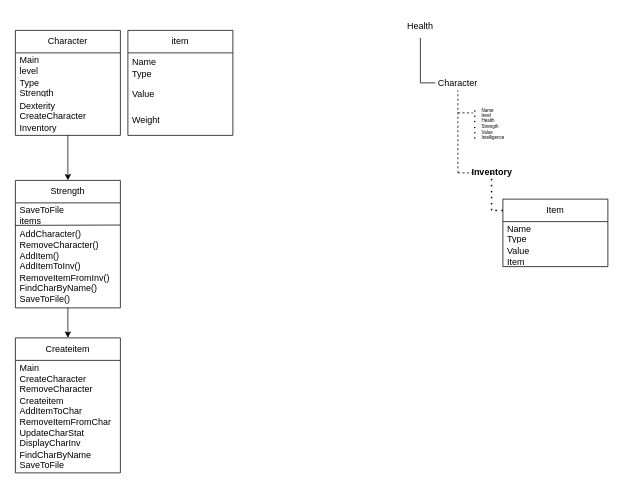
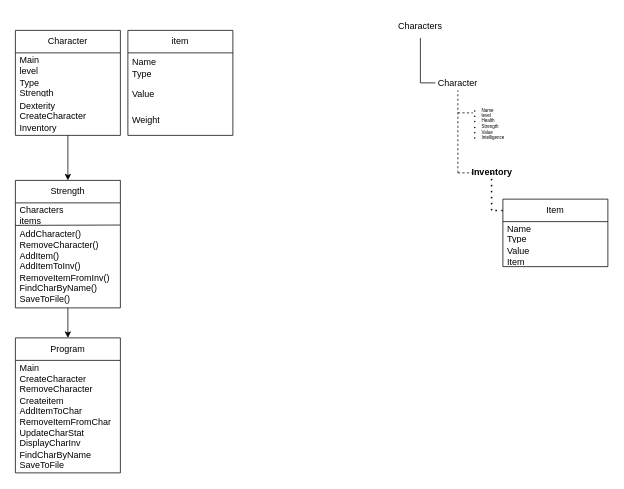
node "Health": label "Health" -> "Characters"
node "SaveToFile items": label "SaveToFile items" -> "Characters items"
node "Createitem": label "Createitem" -> "Program"
